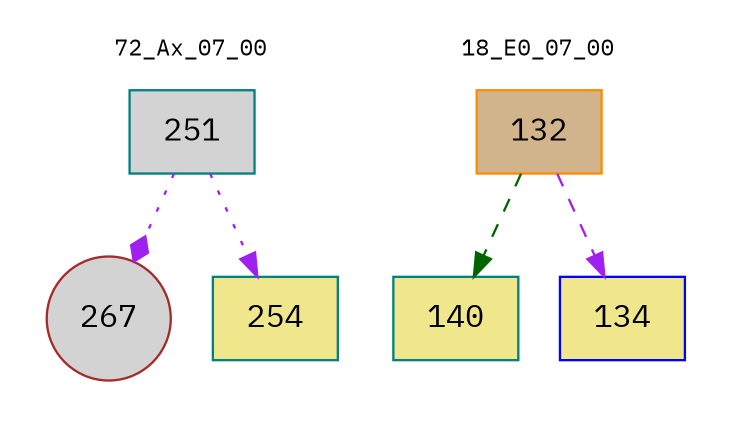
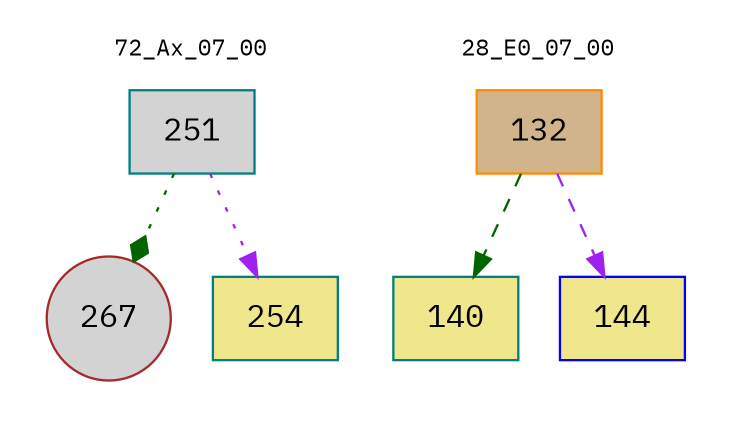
cluster "18_E0_07_00": label "18_E0_07_00" -> "28_E0_07_00"
edge "251" -> "267": color purple -> darkgreen
node "134": label "134" -> "144"
